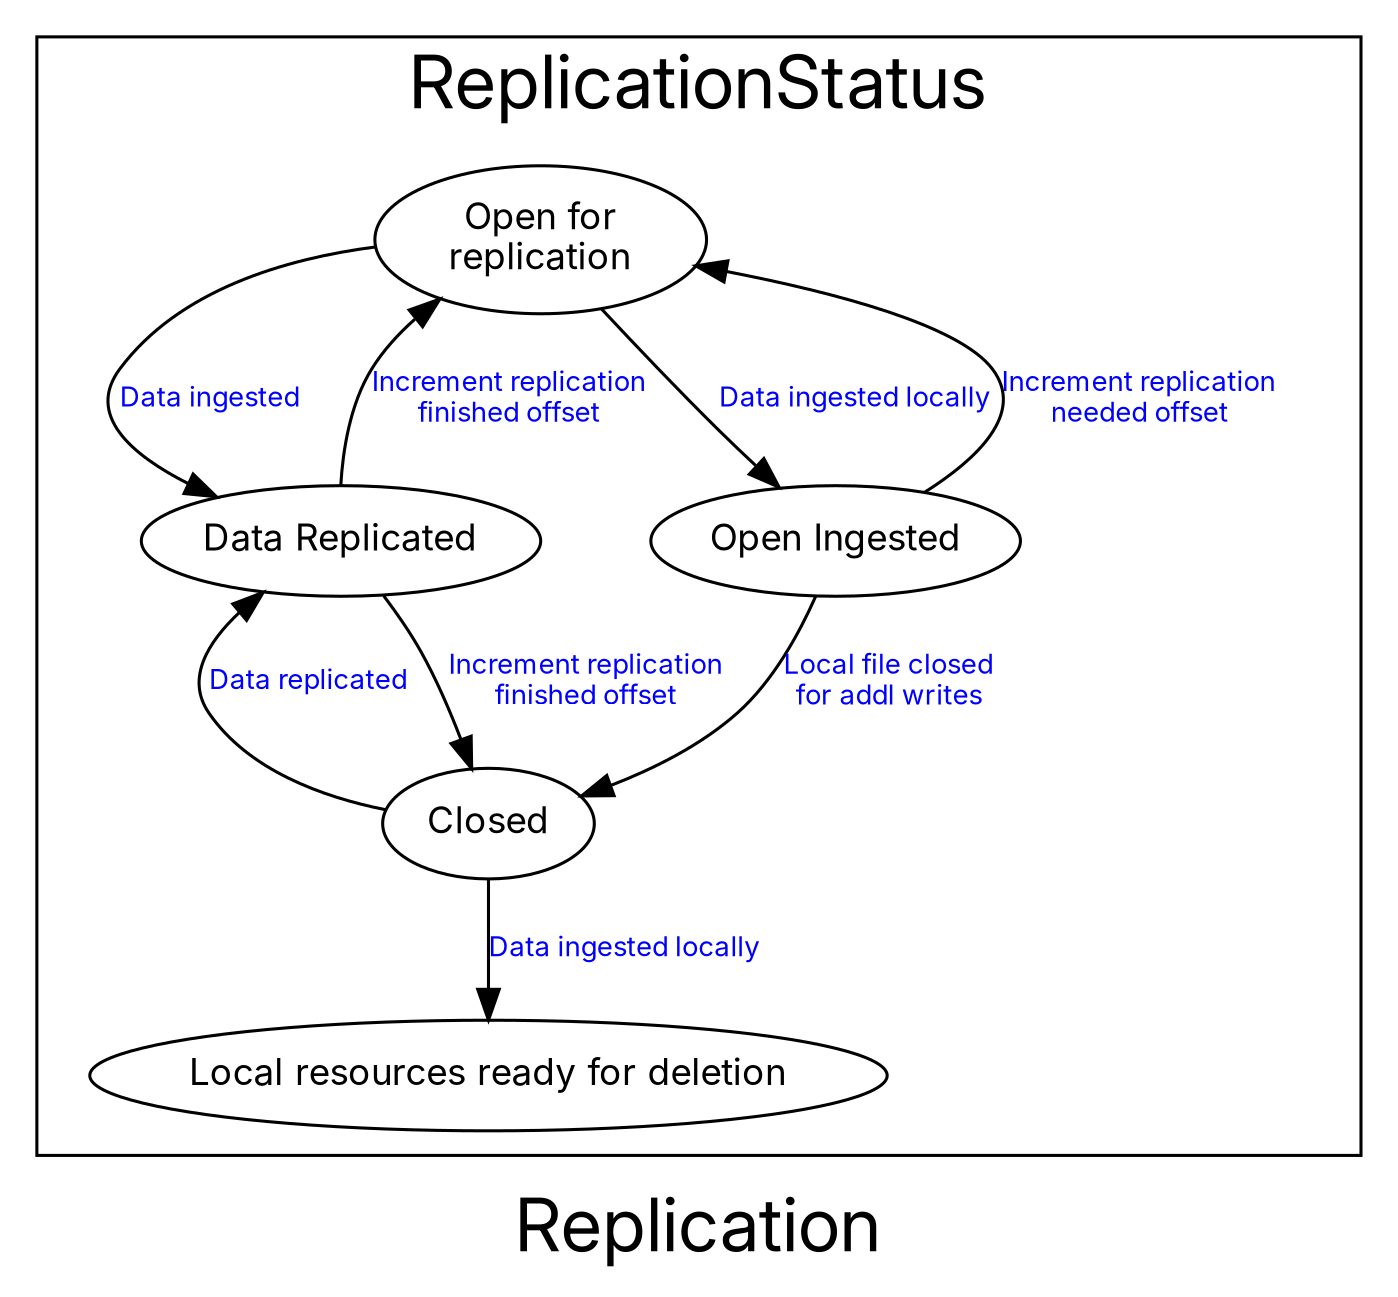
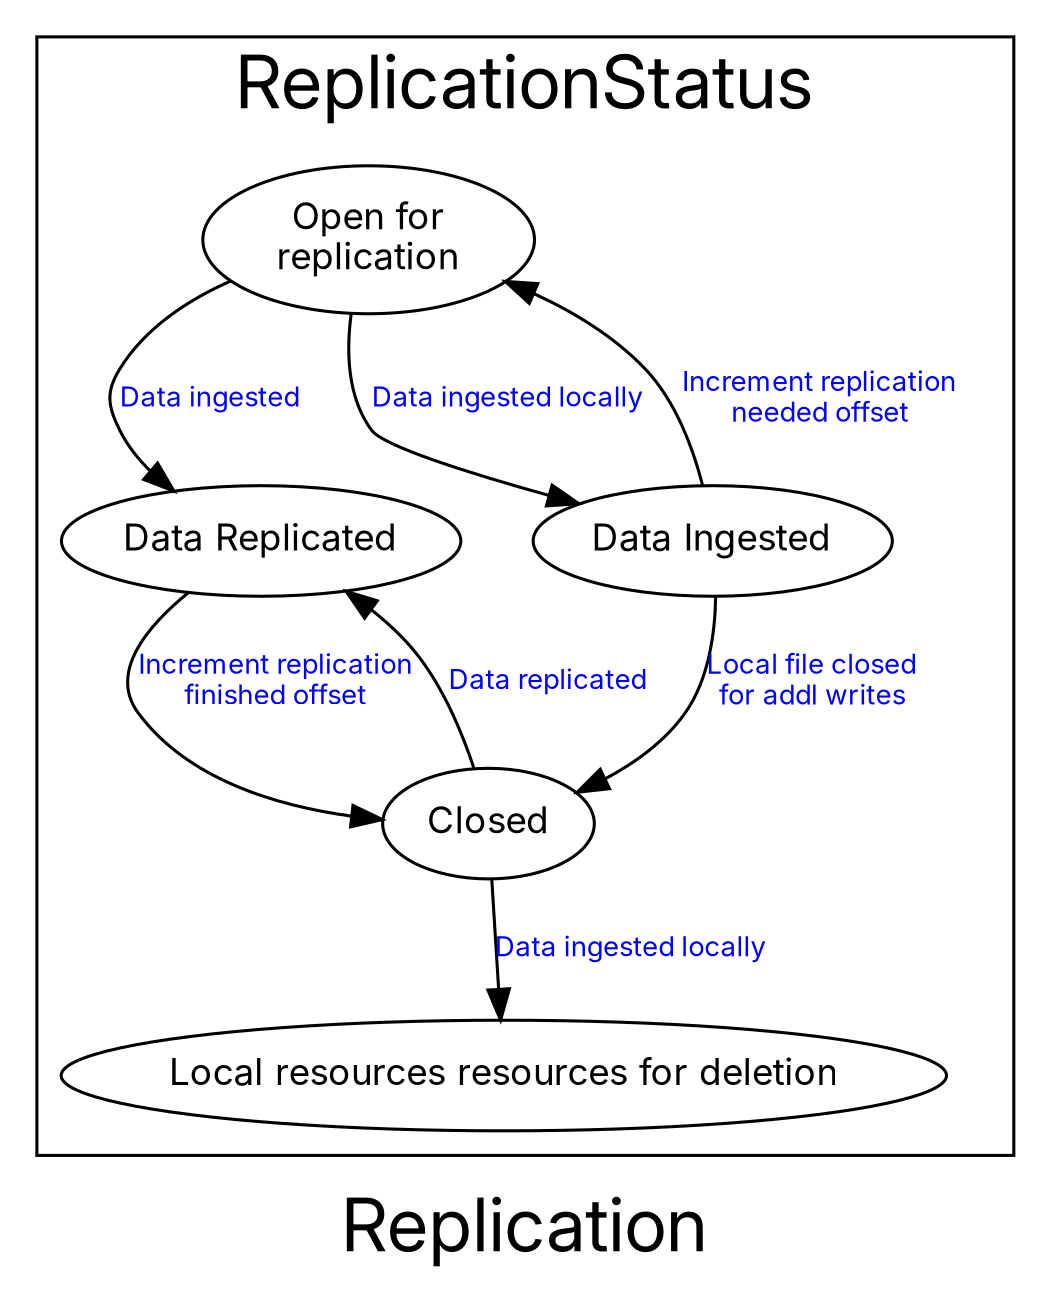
edge "Data Replicated" -> "Open for replication": removed, label "Increment replication finished offset"
node "Open Ingested": label "Open Ingested" -> "Data Ingested"
node "Local resources ready for deletion": label "Local resources ready for deletion" -> "Local resources resources for deletion"
